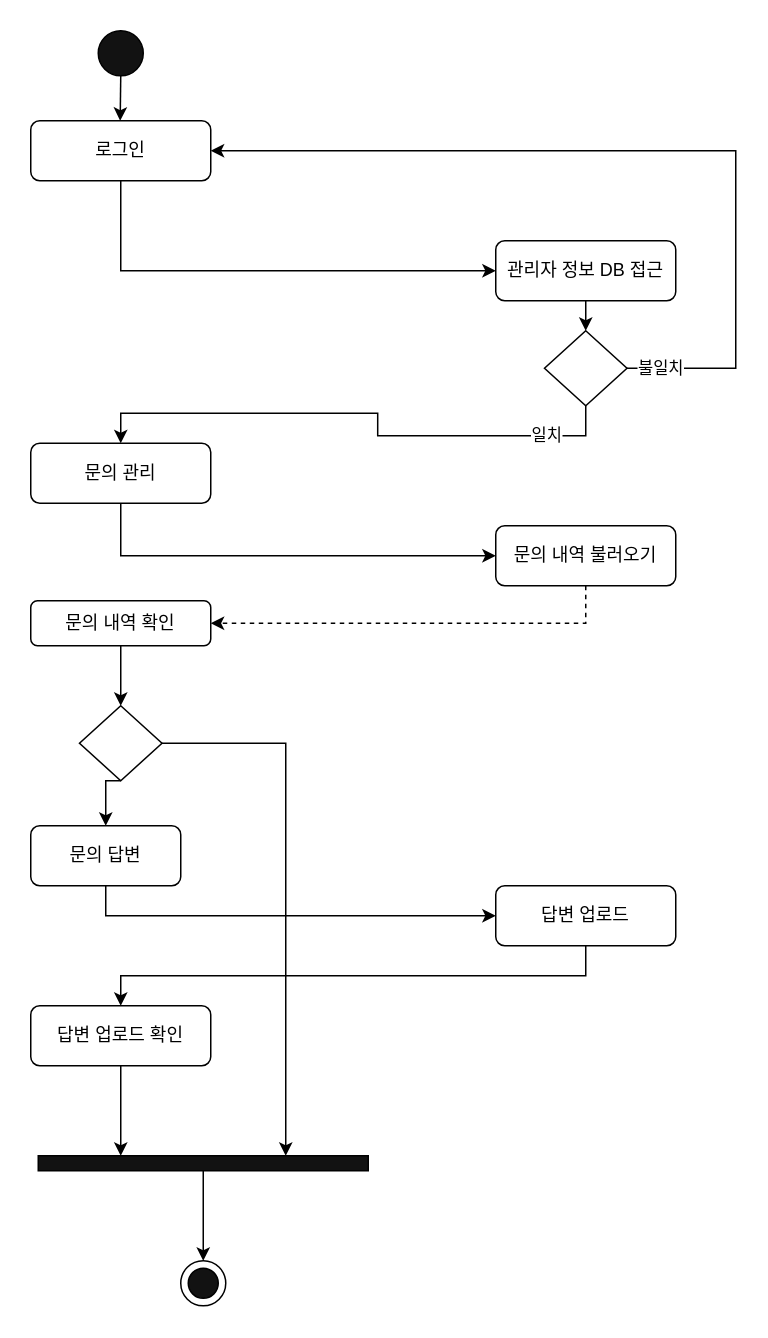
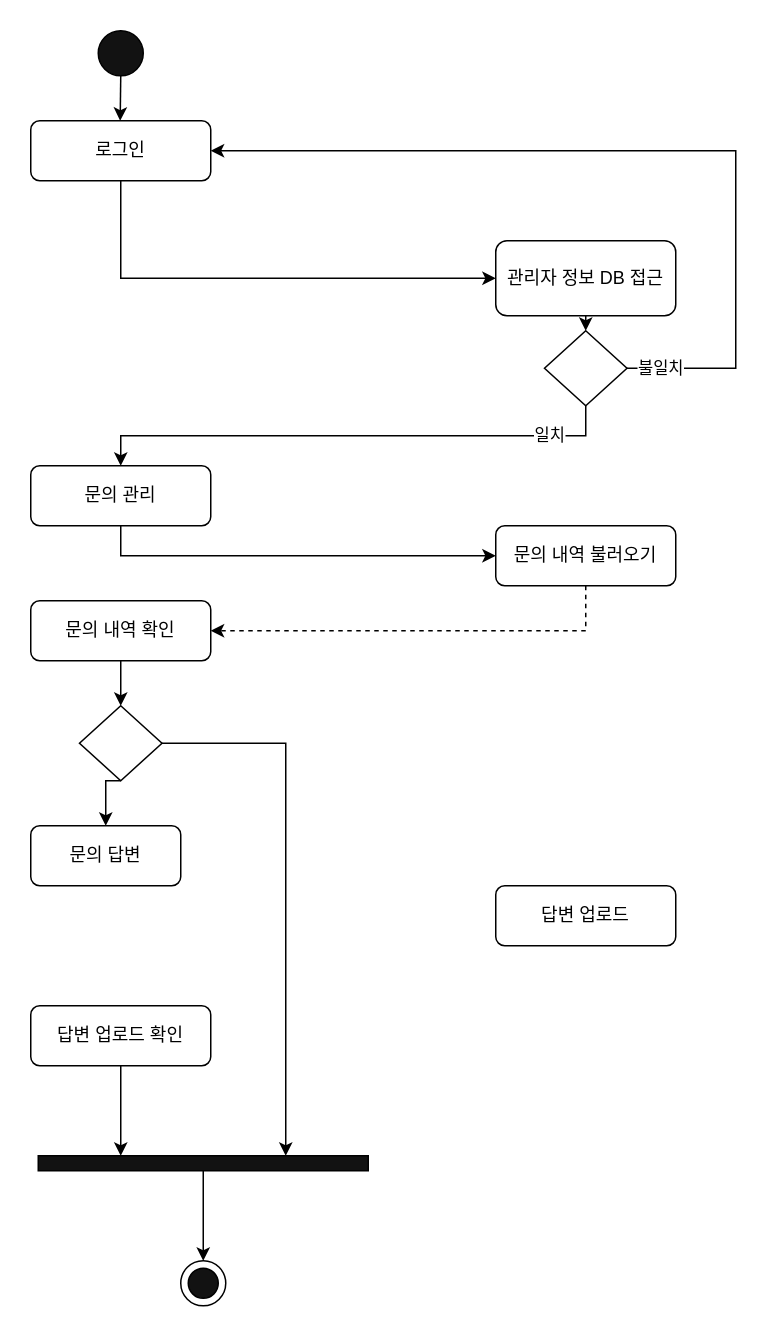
node "관리자 정보 DB 접근": size 180x60 -> 180x75
node "문의 관리": moved (121, 473) -> (121, 496)
node "문의 내역 확인": size 180x45 -> 180x60
edge "문의 답변" -> "답변 업로드": removed
edge "답변 업로드" -> "답변 업로드 확인": removed
